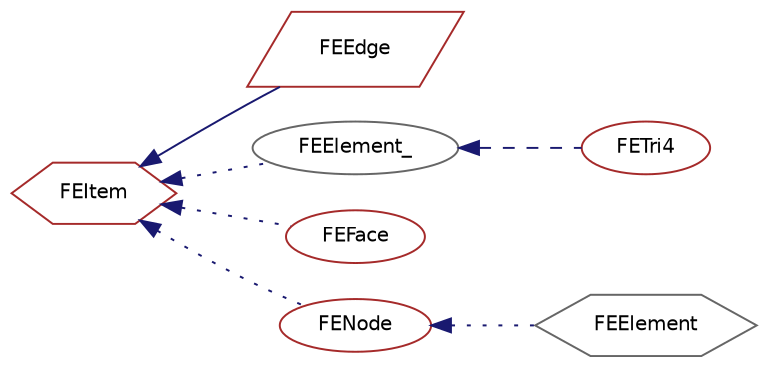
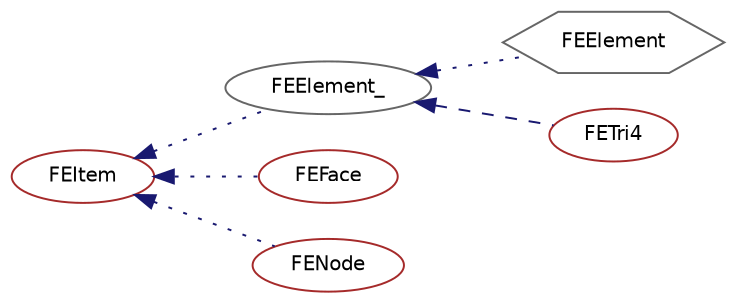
node "FEEdge": removed
node "FEItem": shape hexagon -> ellipse
edge "FEElement" -> "FENode": now "FEElement" -> "FEElement_"
